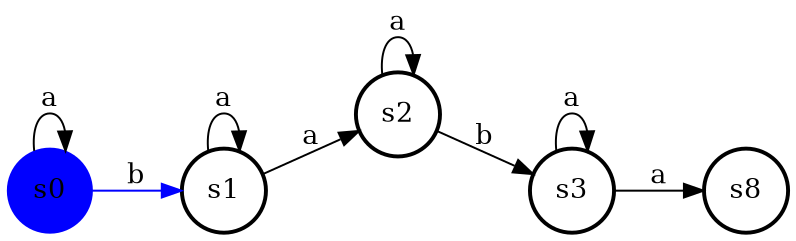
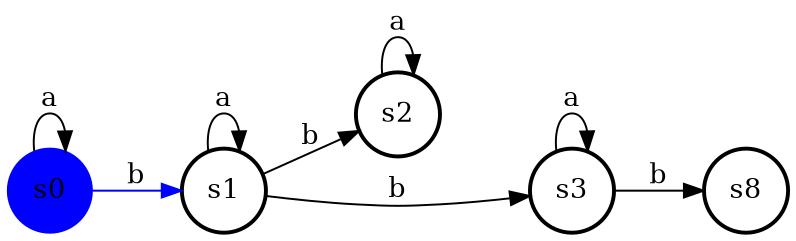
edge "s1" -> "s2": label "a" -> "b"
edge "s2" -> "s3": now "s1" -> "s3"
edge "s3" -> "s8": label "a" -> "b"
